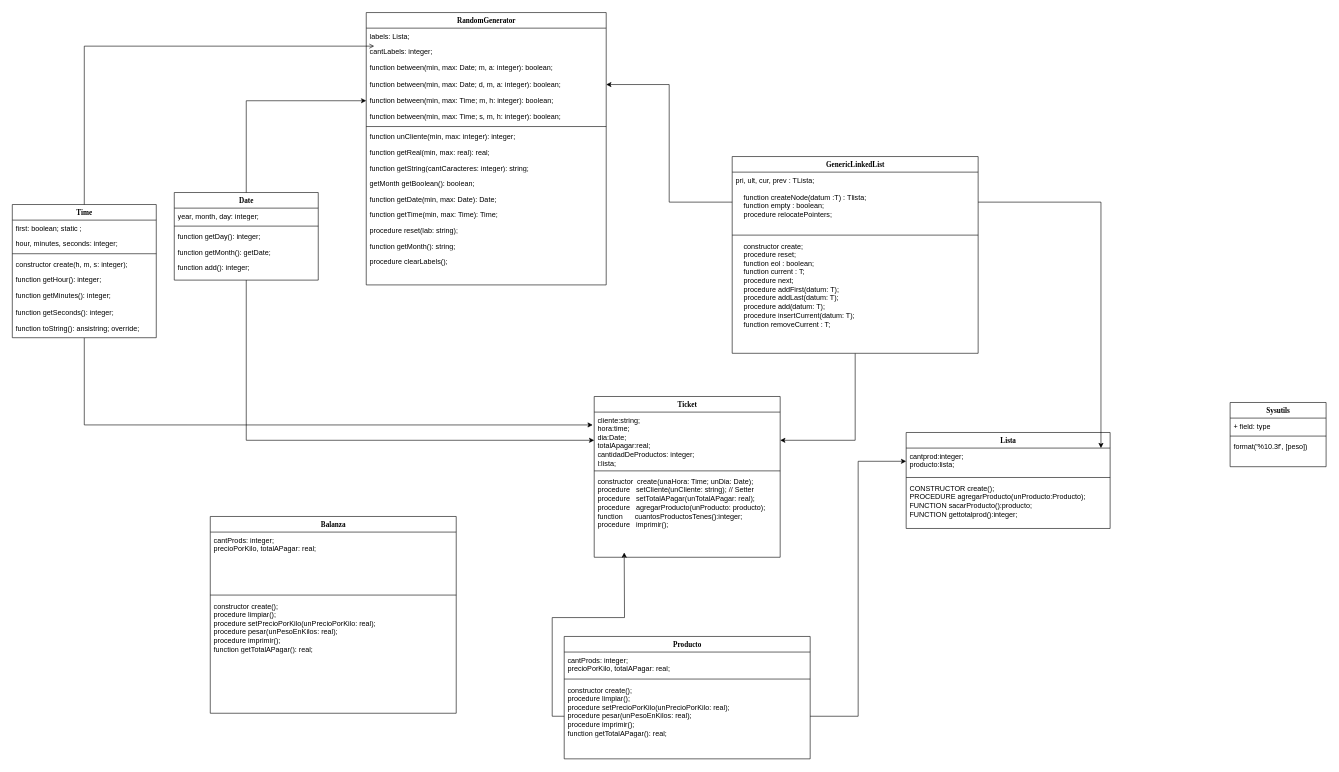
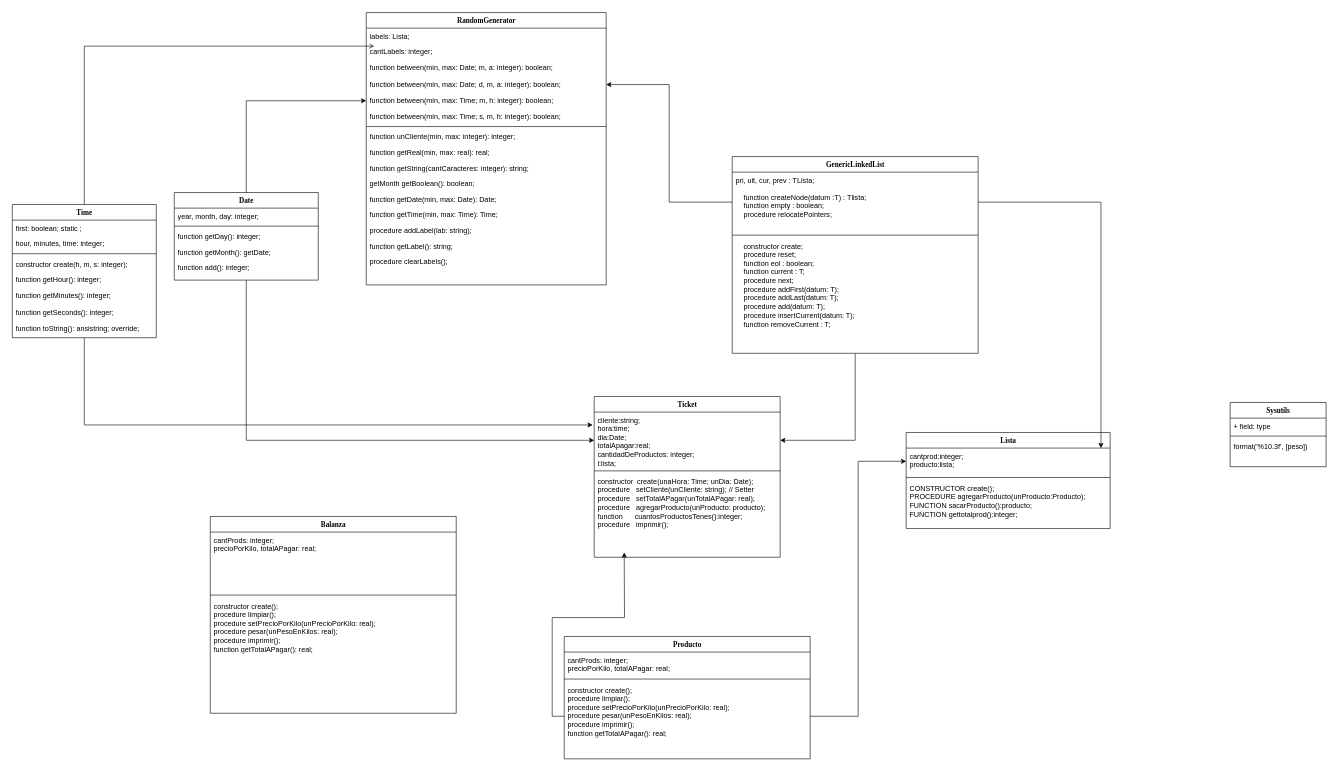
node "procedure reset(lab: string);": label "procedure reset(lab: string);" -> "procedure addLabel(lab: string);"
node "hour, minutes, seconds: integer;": label "hour, minutes, seconds: integer;" -> "hour, minutes, time: integer;"
node "function getMonth(): string;": label "function getMonth(): string;" -> "function getLabel(): string;"
